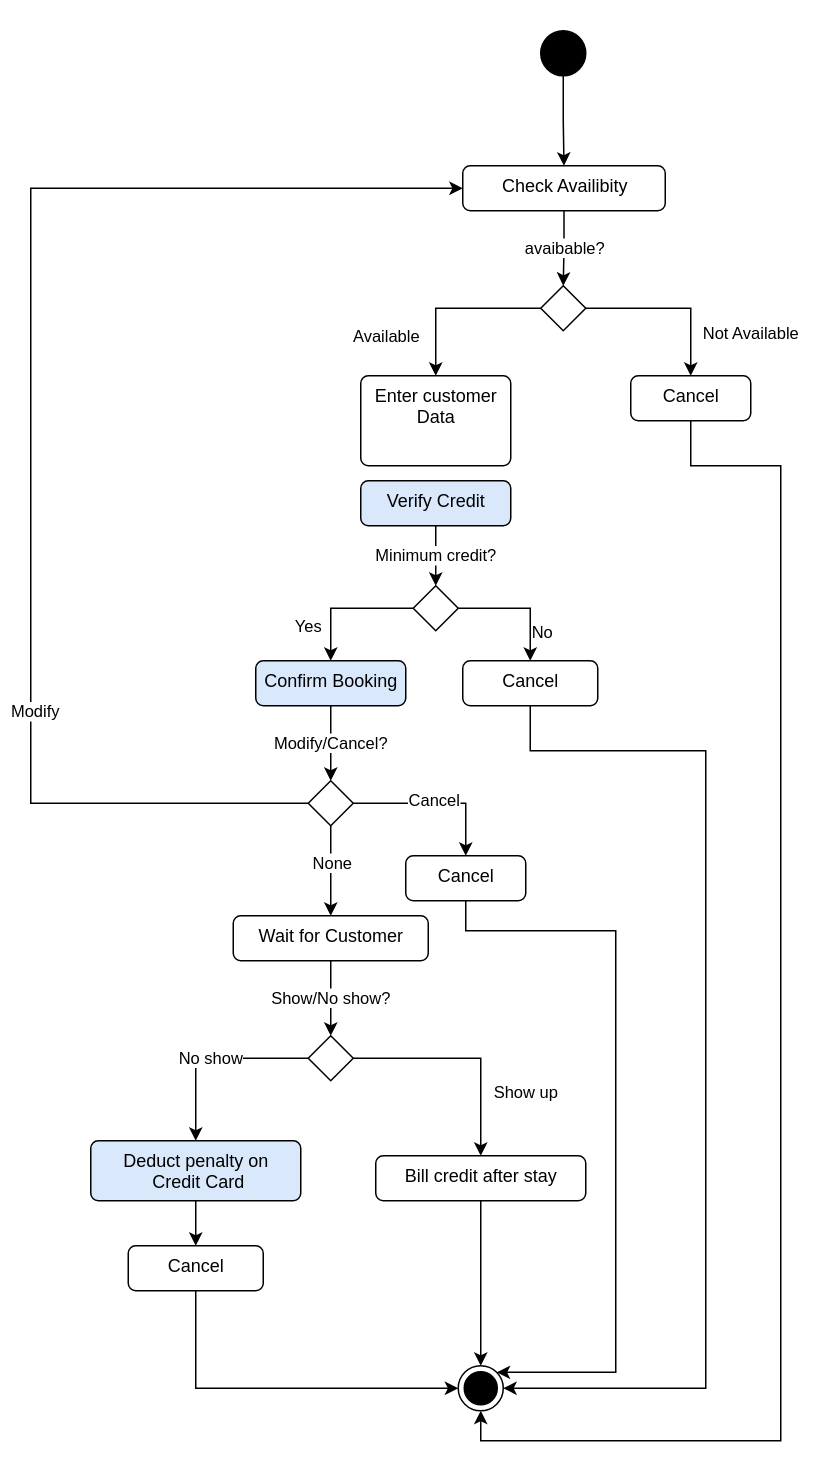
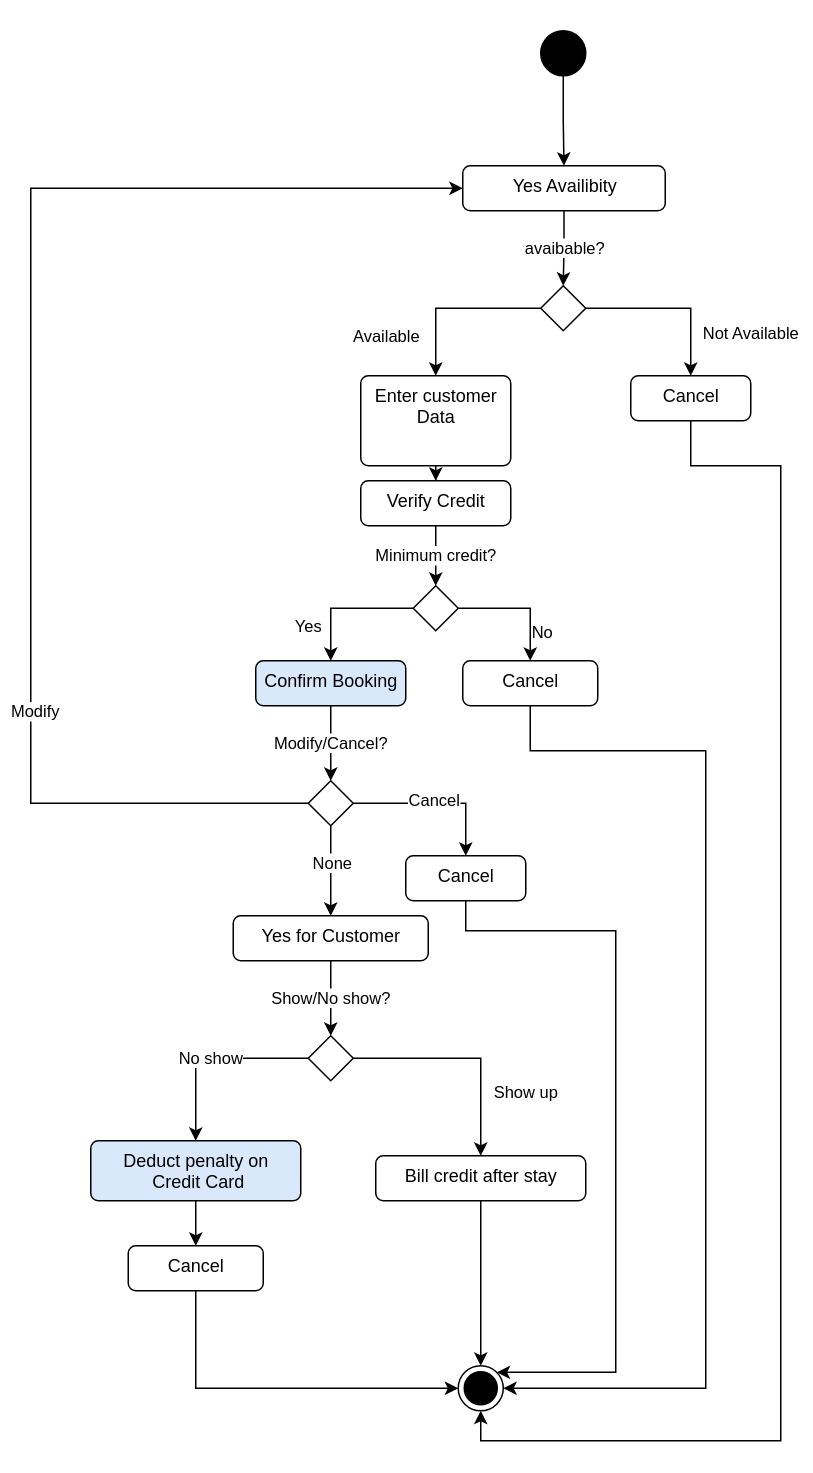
node "Check Availibity": label "Check Availibity" -> "Yes Availibity"
edge "Enter customer Data" -> "Verify Credit": added
node "Verify Credit": fillcolor #dae8fc -> #ffffff
node "Wait for Customer": label "Wait for Customer" -> "Yes for Customer"
